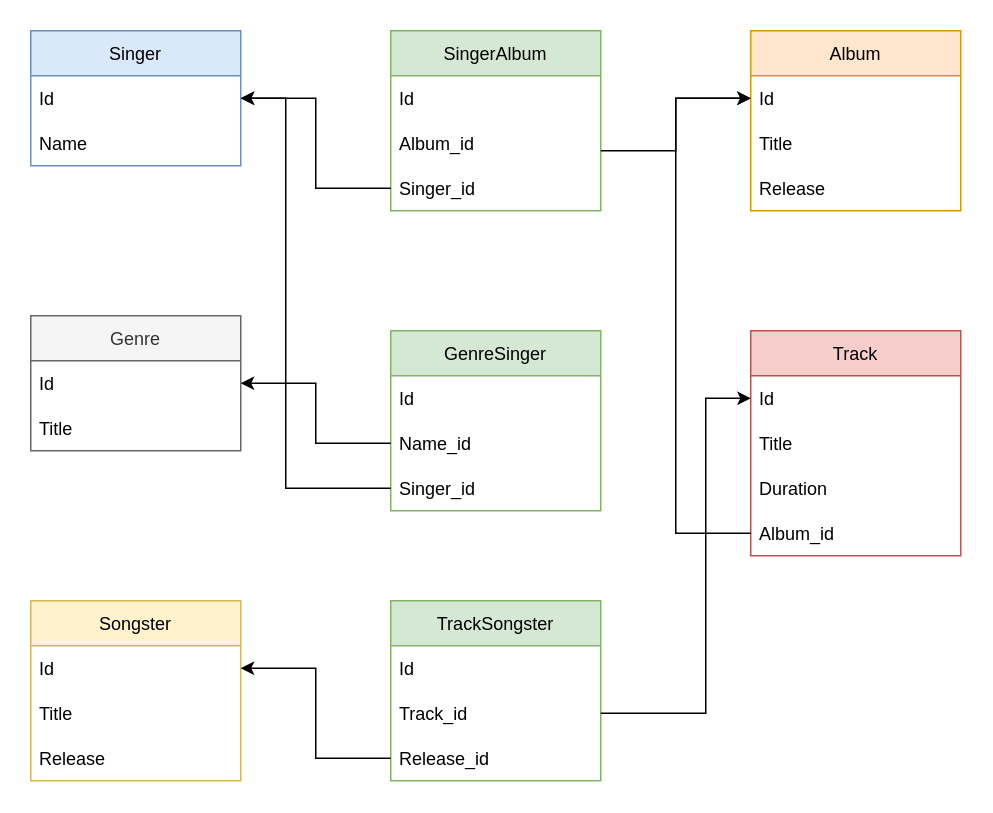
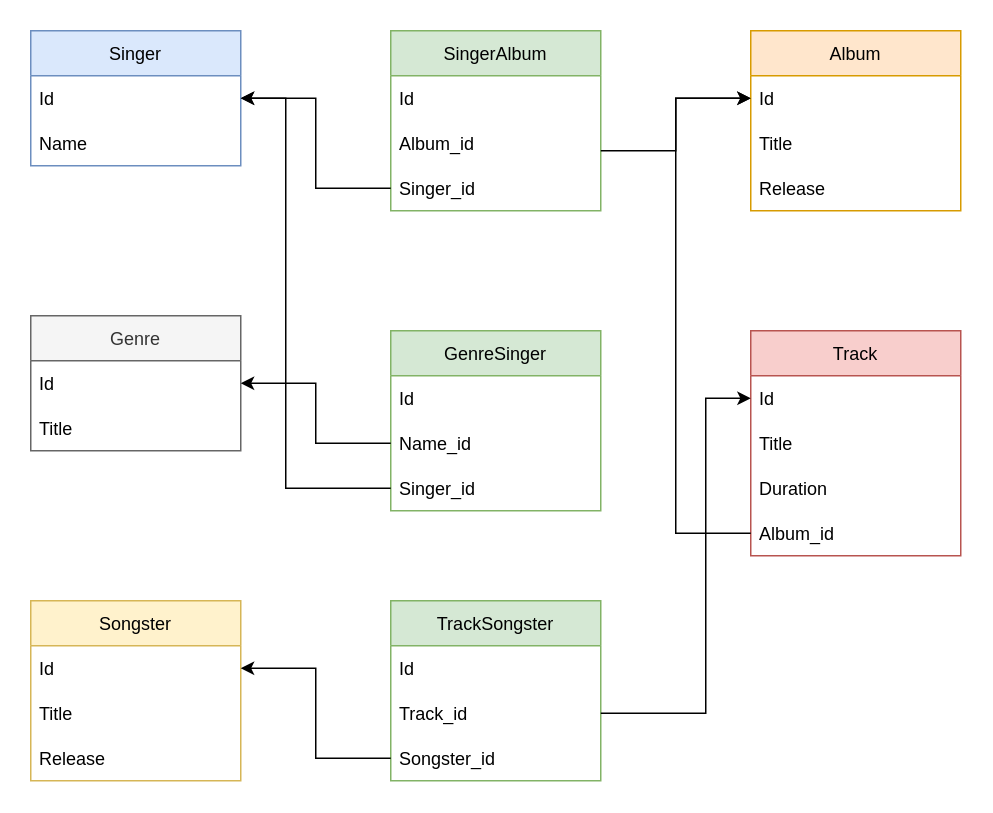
node "Release_id": label "Release_id" -> "Songster_id"
